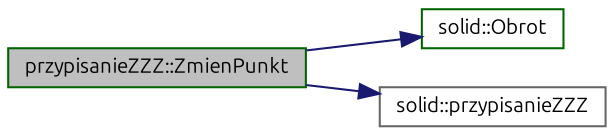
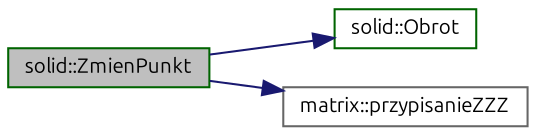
node "przypisanieZZZ::ZmienPunkt": label "przypisanieZZZ::ZmienPunkt" -> "solid::ZmienPunkt"
node "solid::przypisanieZZZ": label "solid::przypisanieZZZ" -> "matrix::przypisanieZZZ"
